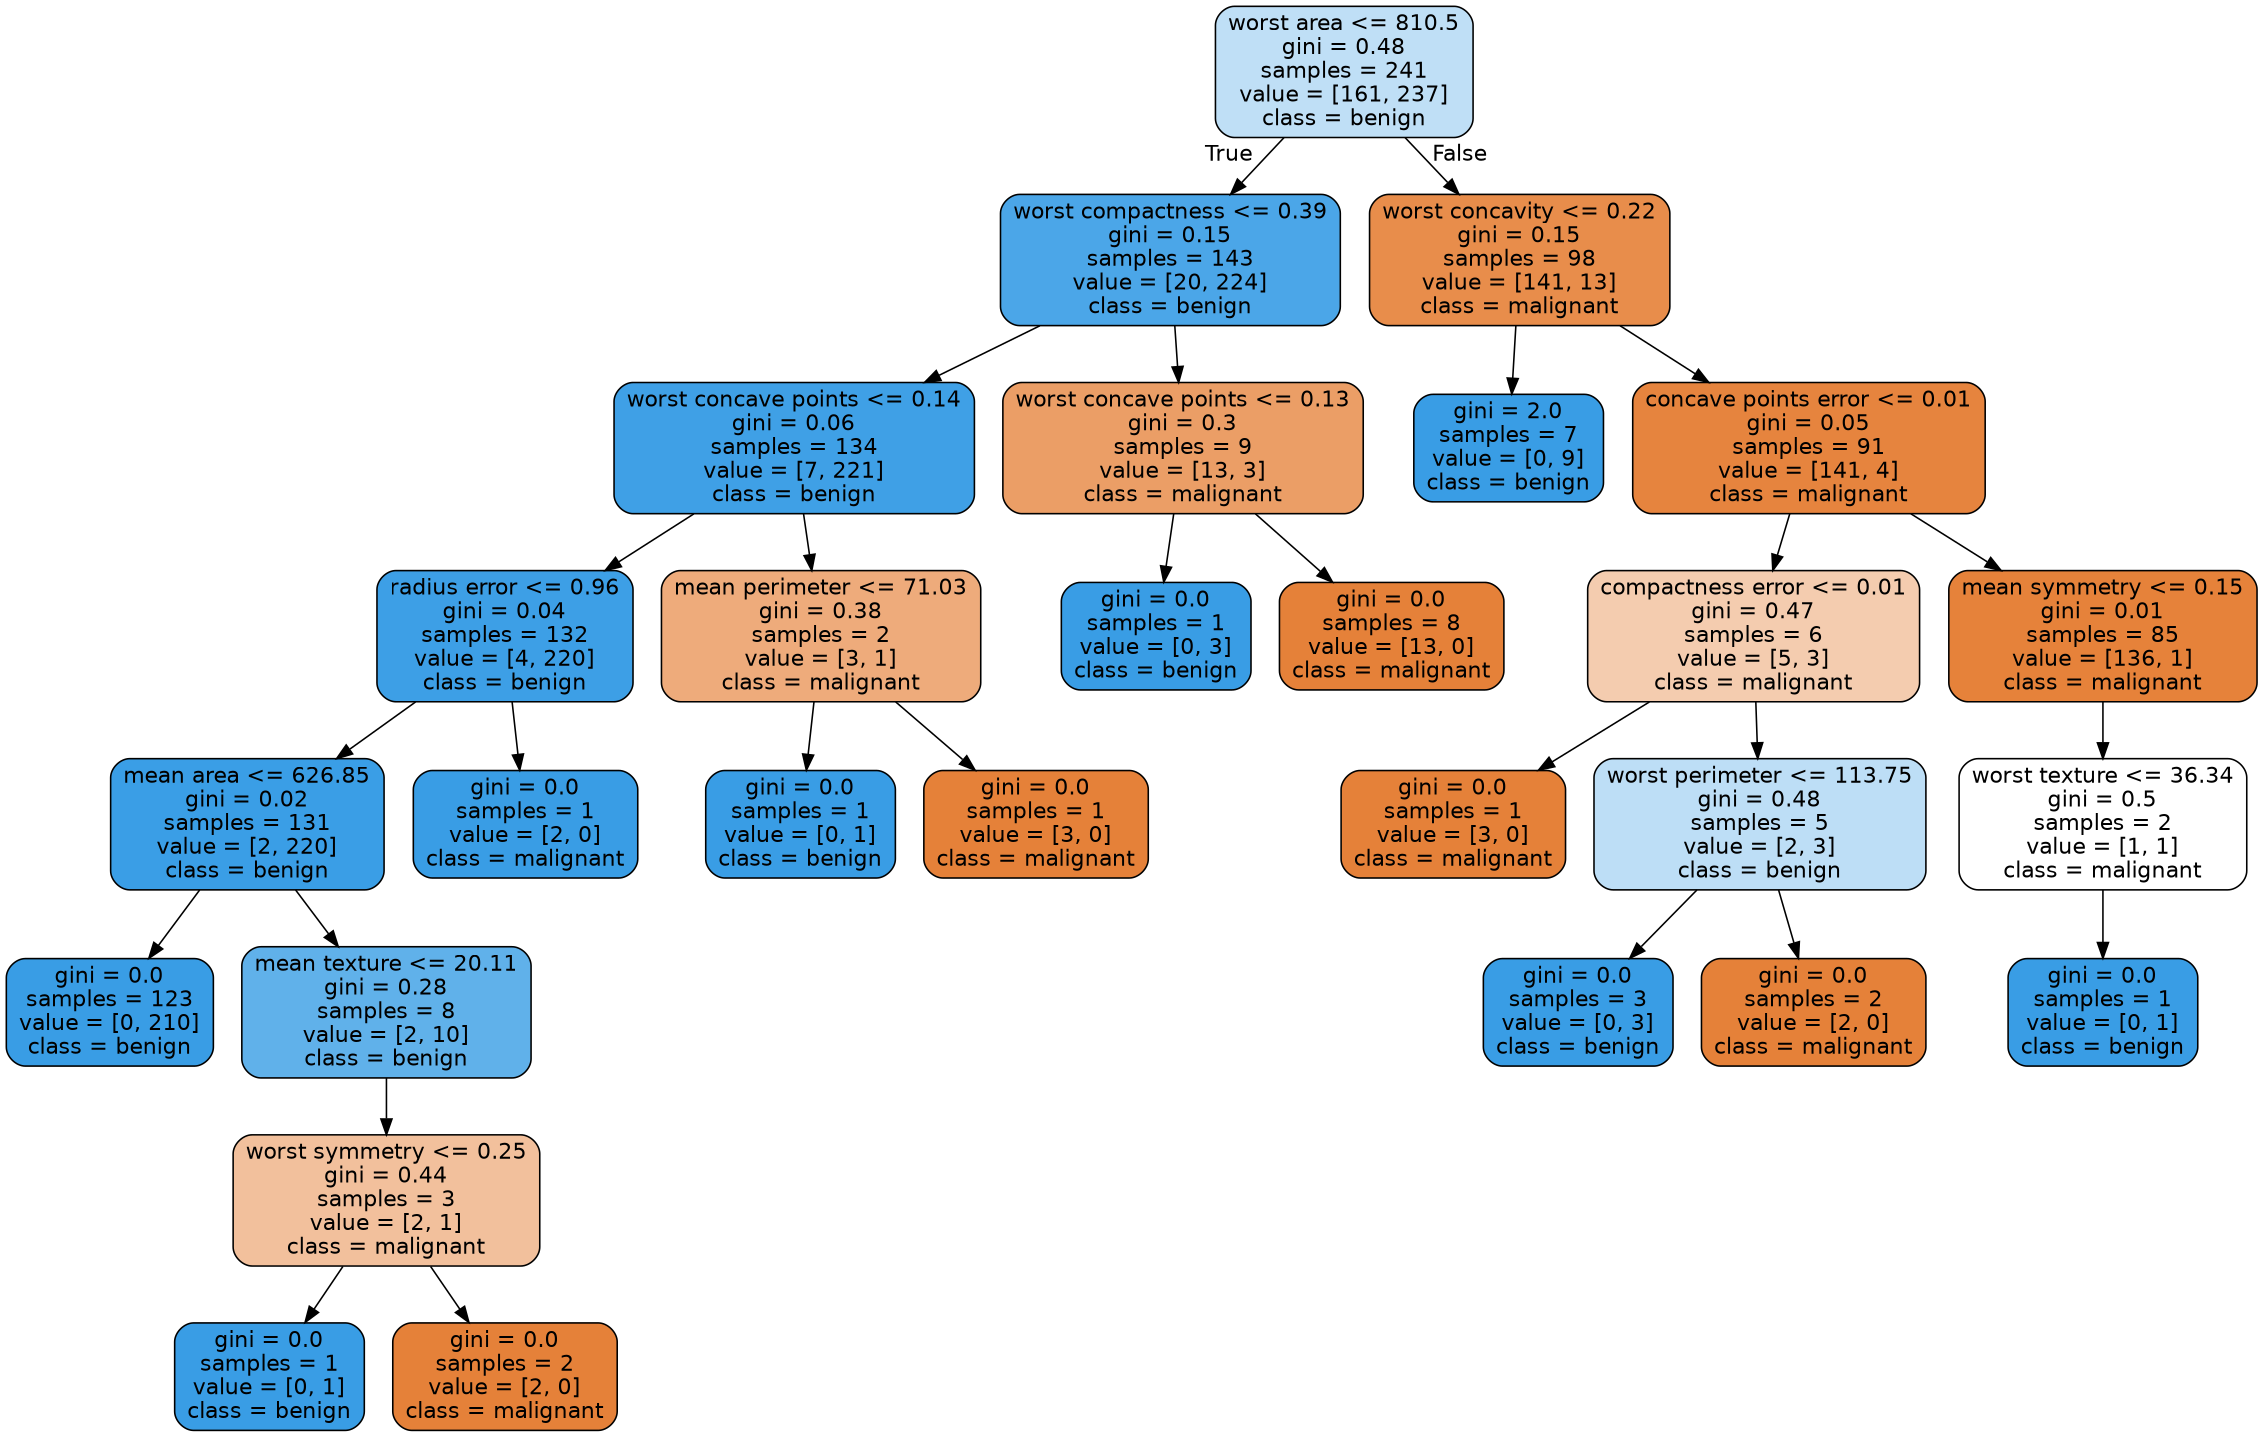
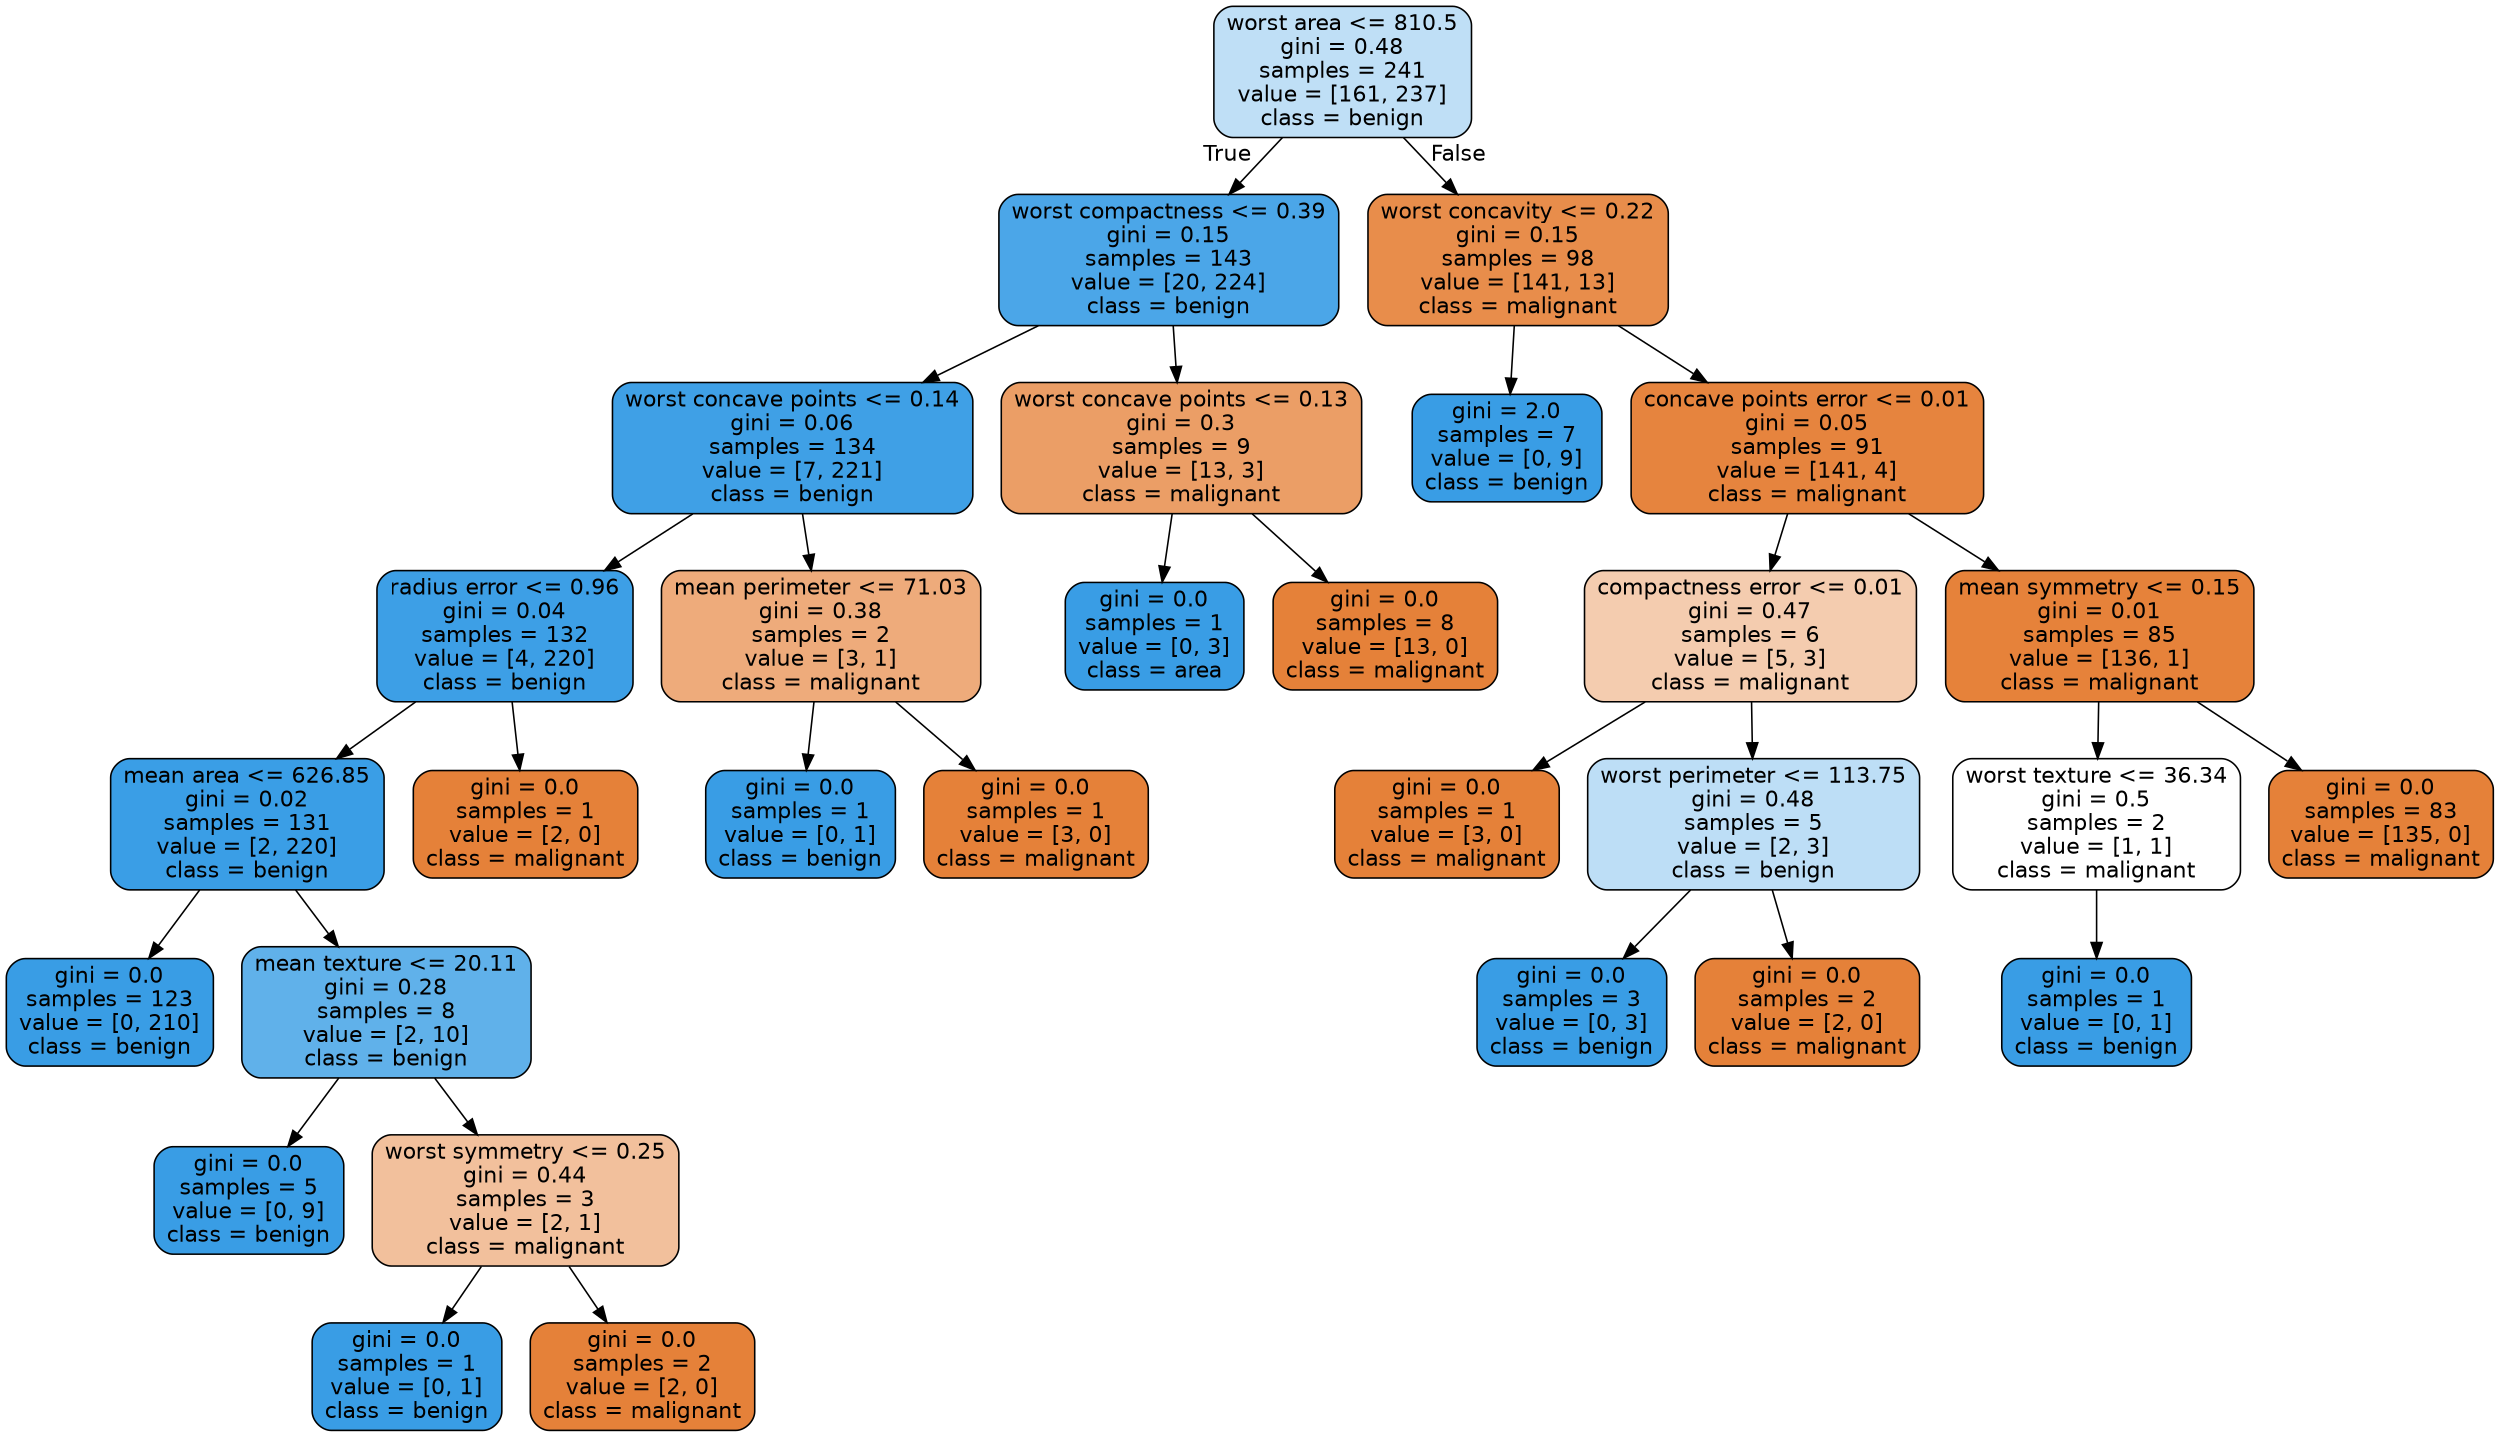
node "gini = 0.0 samples = 1 value = [0, 3] class = benign": label "gini = 0.0 samples = 1 value = [0, 3] class = benign" -> "gini = 0.0 samples = 1 value = [0, 3] class = area"
node "gini = 0.0 samples = 1 value = [2, 0] class = malignant": fillcolor #399de5ff -> #e58139ff
node "gini = 0.0 samples = 83 value = [135, 0] class = malignant": added
node "gini = 0.0 samples = 5 value = [0, 9] class = benign": added
